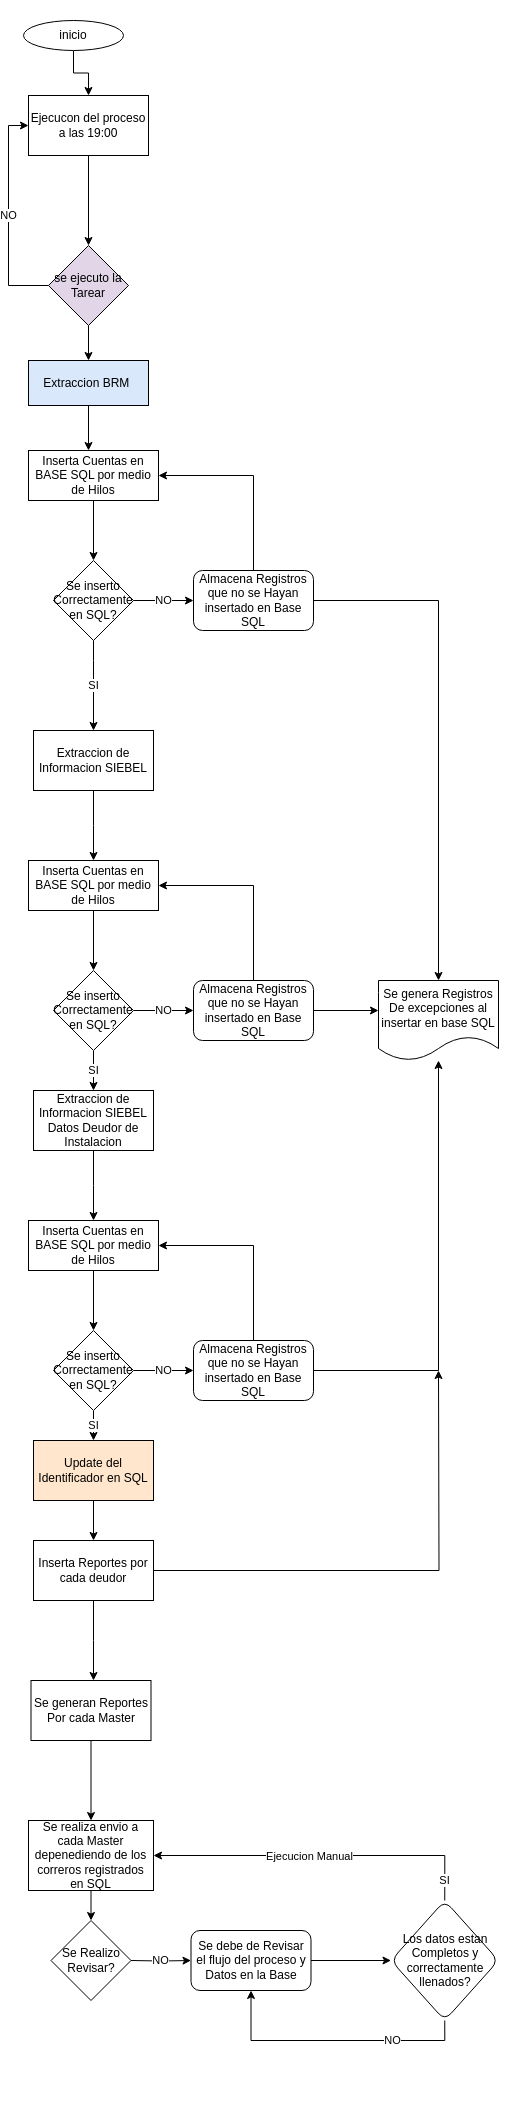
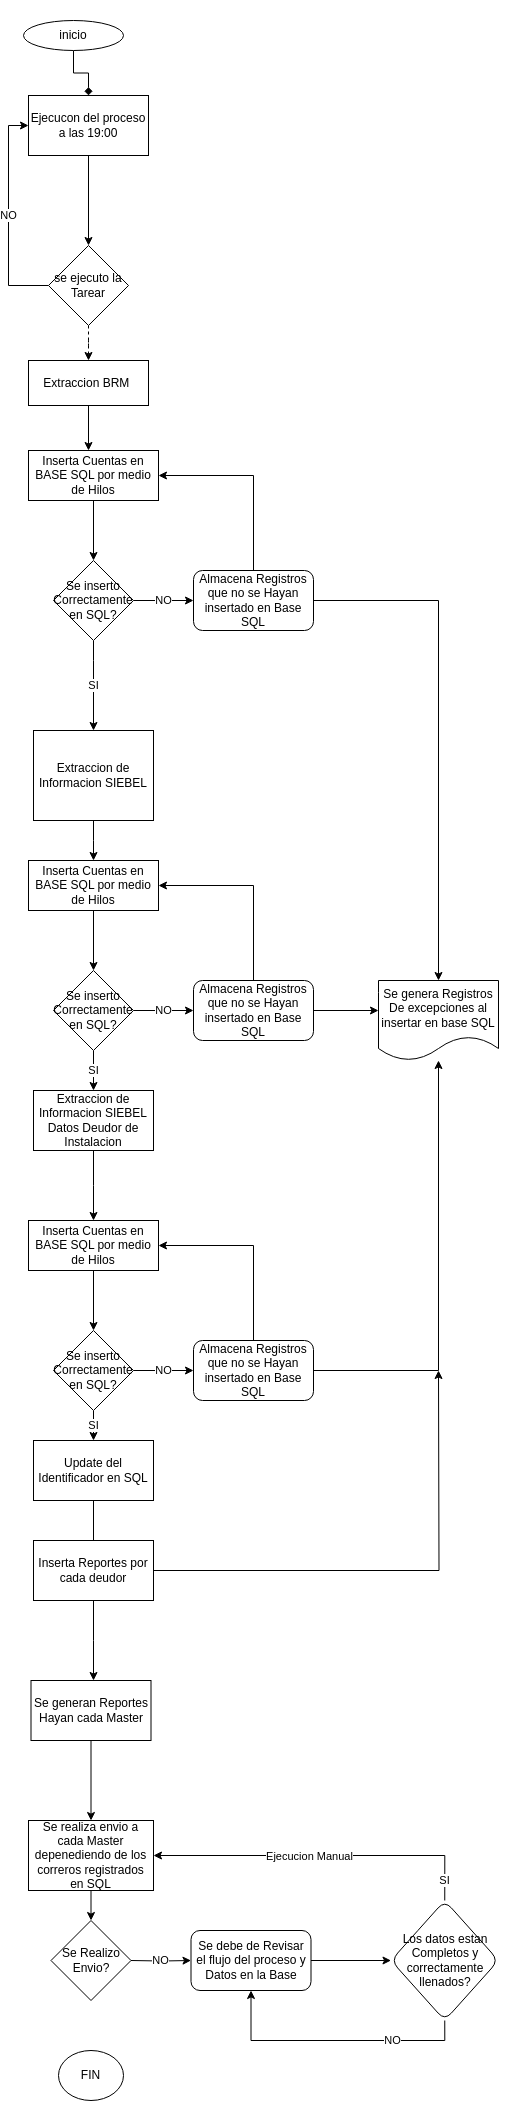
edge "inicio" -> "Ejecucon del proceso a las 19:00": arrowhead classic -> diamond
node "se ejecuto la Tarear": fillcolor #e1d5e7 -> #ffffff
edge "se ejecuto la Tarear" -> "Extraccion BRM": style solid -> dashed
node "Extraccion BRM": fillcolor #dae8fc -> #ffffff
node "Extraccion de Informacion SIEBEL": size 120x60 -> 120x90
node "Update del Identificador en SQL": fillcolor #ffe6cc -> #ffffff
edge "Update del Identificador en SQL" -> "Inserta Reportes por cada deudor": arrowhead classic -> none
node "Se generan Reportes Por cada Master": label "Se generan Reportes Por cada Master" -> "Se generan Reportes Hayan cada Master"
node "Se Realizo Revisar?": label "Se Realizo Revisar?" -> "Se Realizo Envio?"
node "FIN": added
